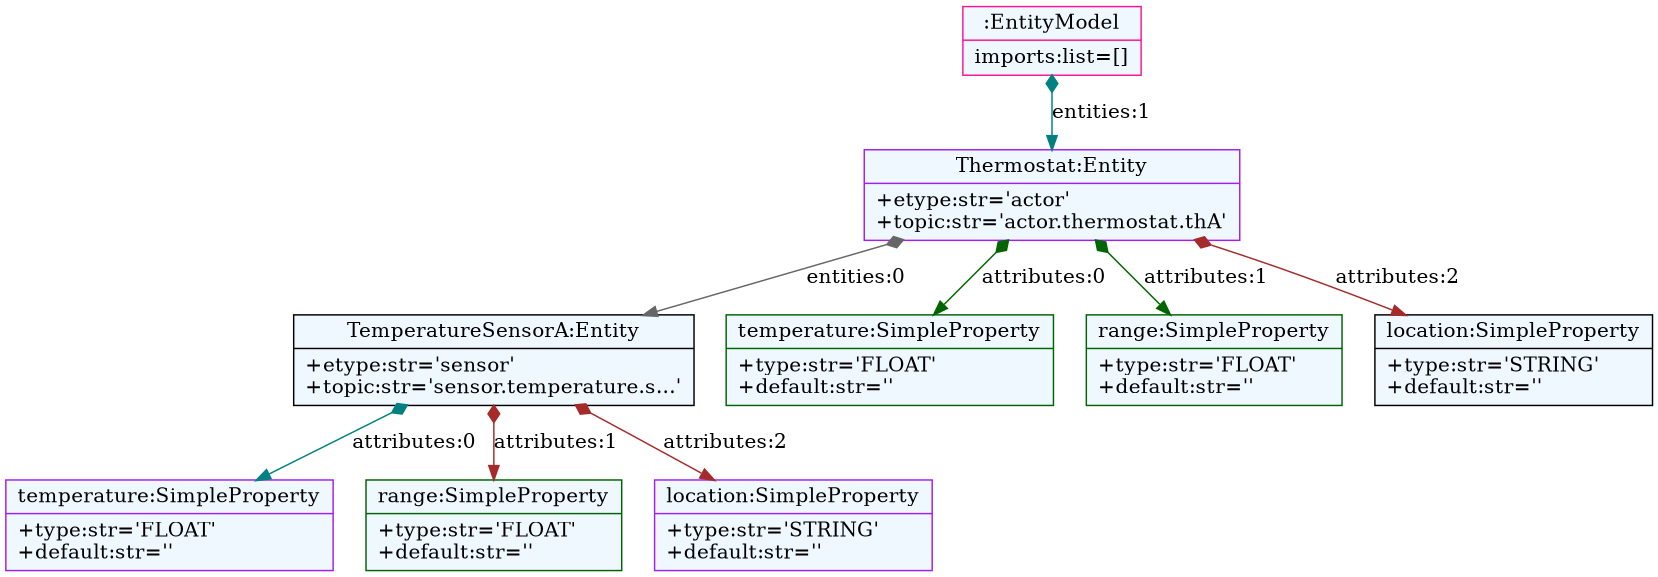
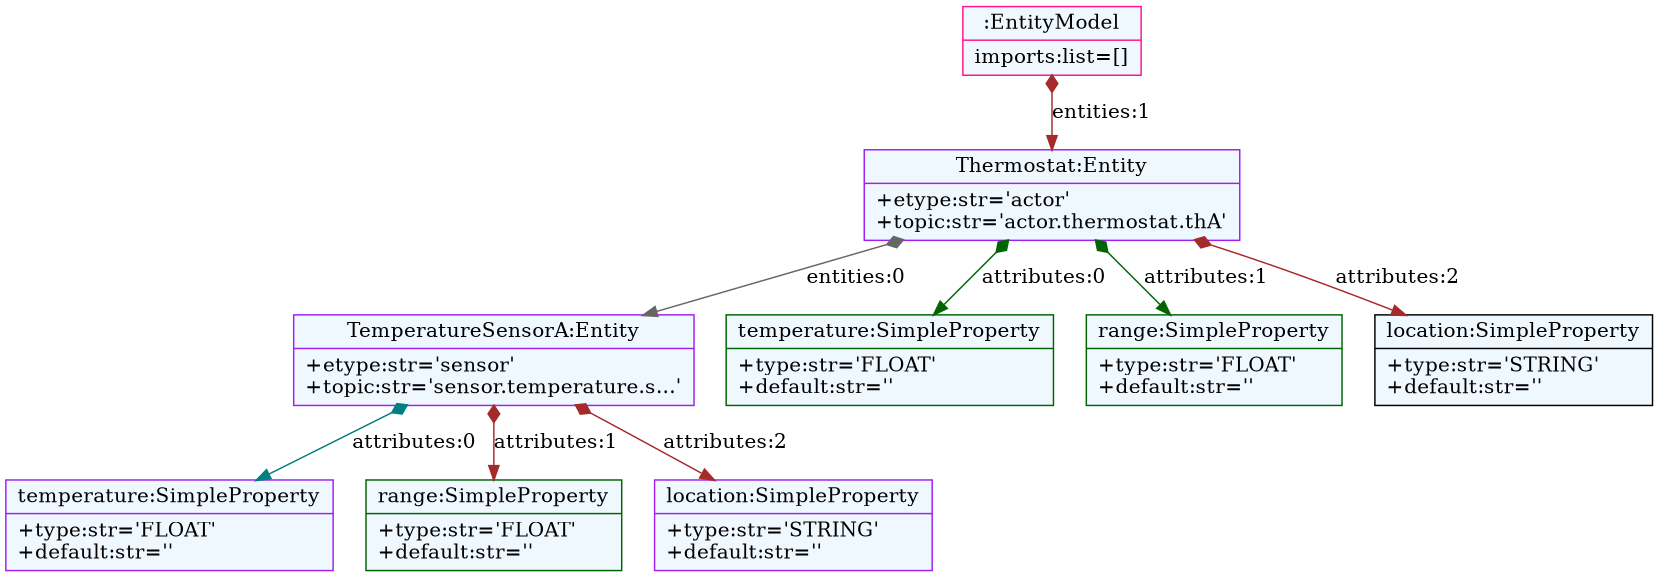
edge ":EntityModel" -- "Thermostat:Entity": color teal -> brown
node "TemperatureSensorA:Entity": color black -> purple
